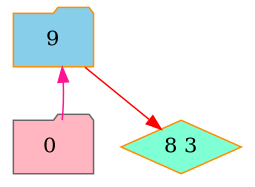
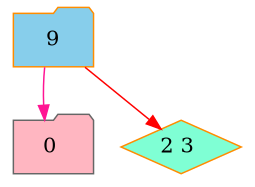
edge "0" -> "9": reversed
node "8 3": label "8 3" -> "2 3"
